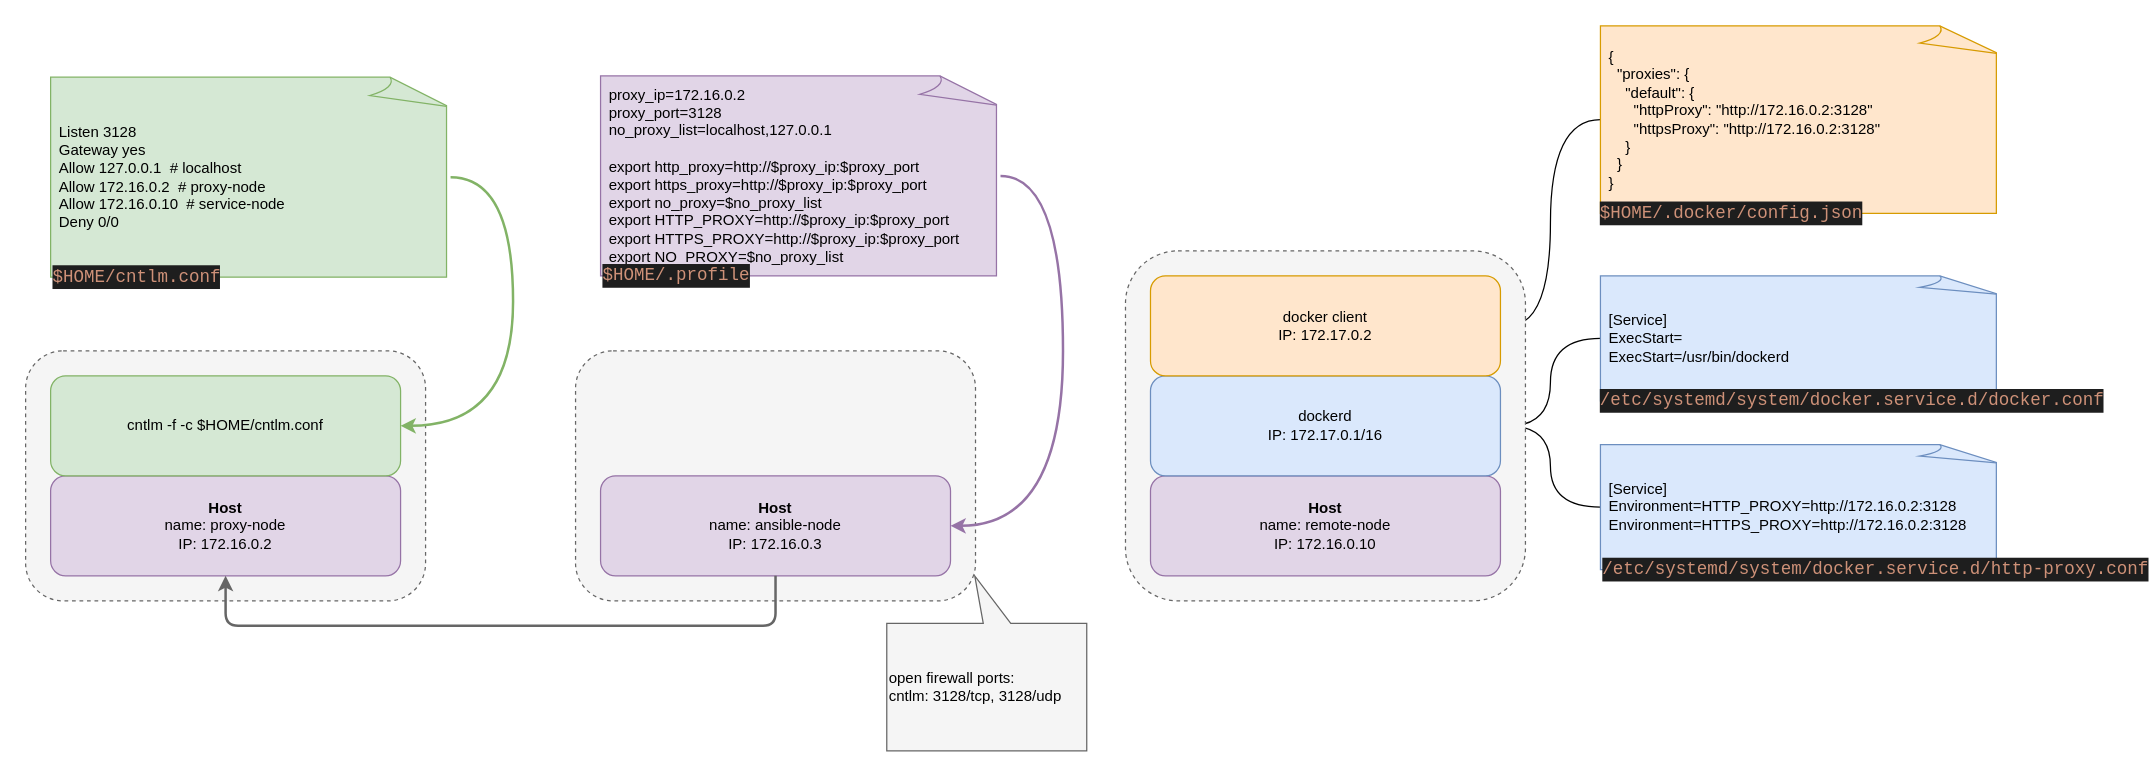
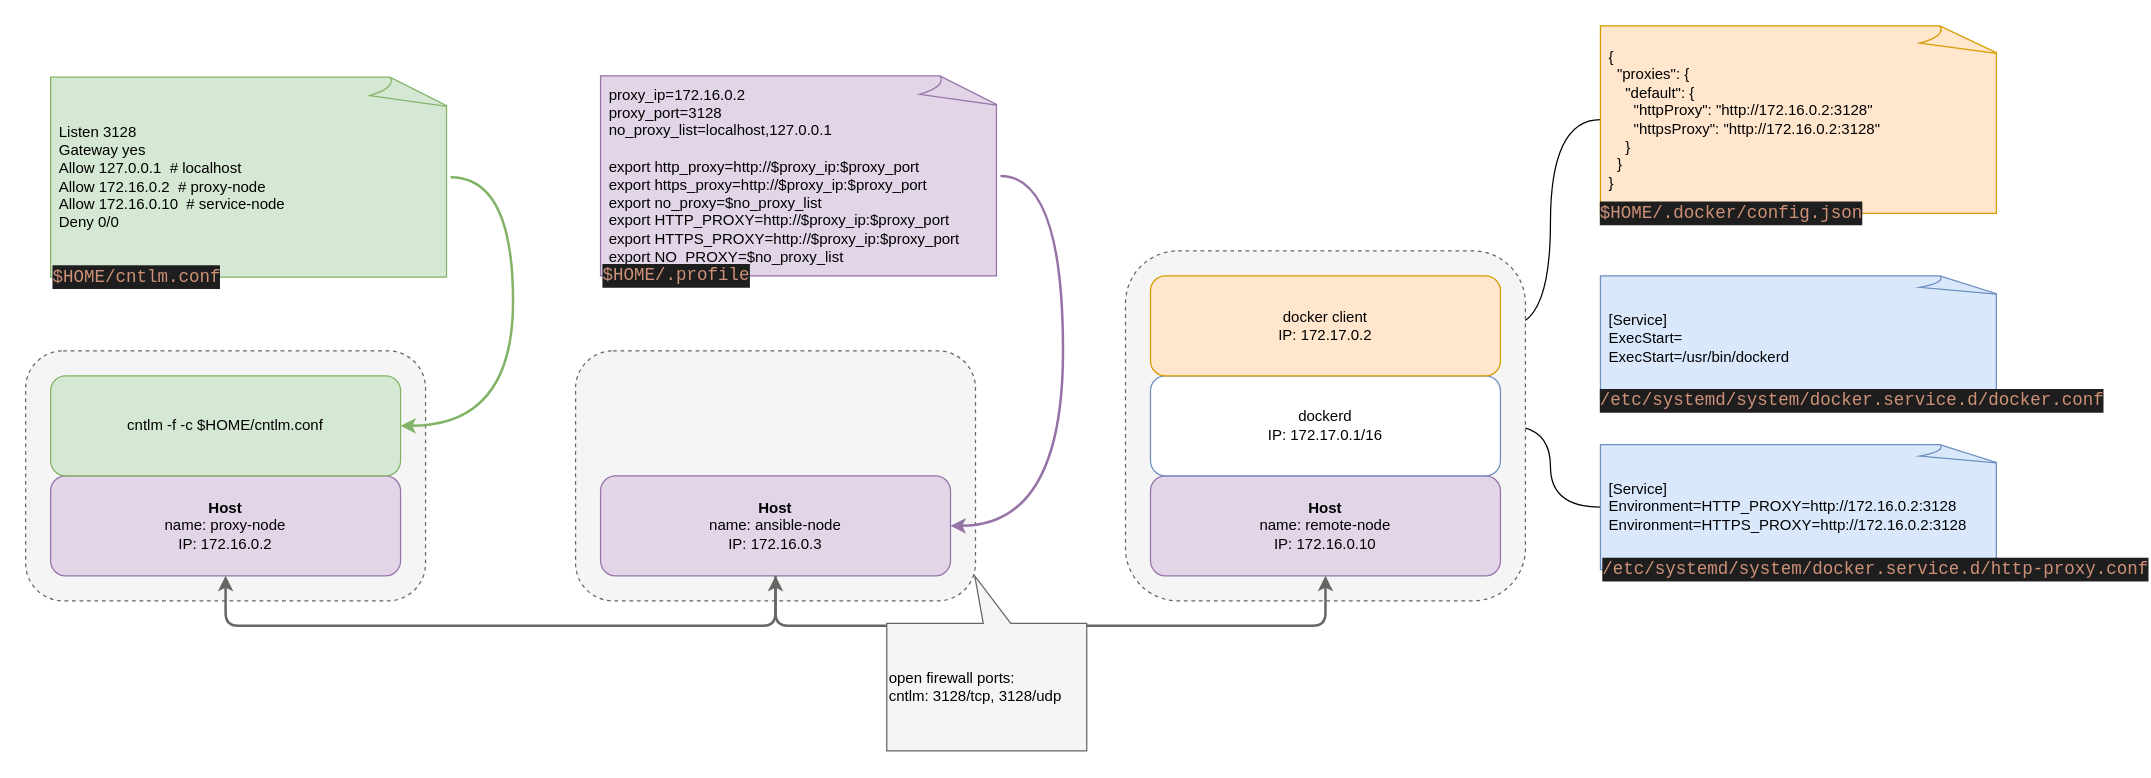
edge "[Service] ExecStart= ExecStart=/usr/bin/dockerd" -> "dockerd IP: 172.17.0.1/16": removed
node "dockerd IP: 172.17.0.1/16": fillcolor #dae8fc -> #ffffff
edge "Host name: ansible-node IP: 172.16.0.3" -- "Host name: remote-node IP: 172.16.0.10": added
